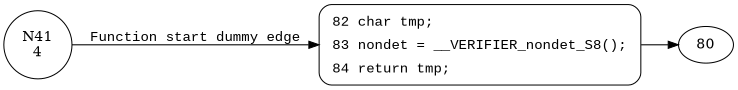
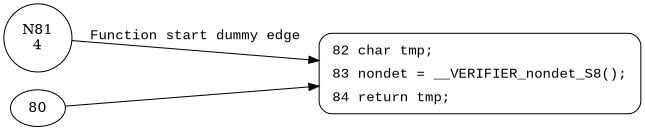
node "N41 4": label "N41 4" -> "N81 4"
edge "82" -> "80": reversed
